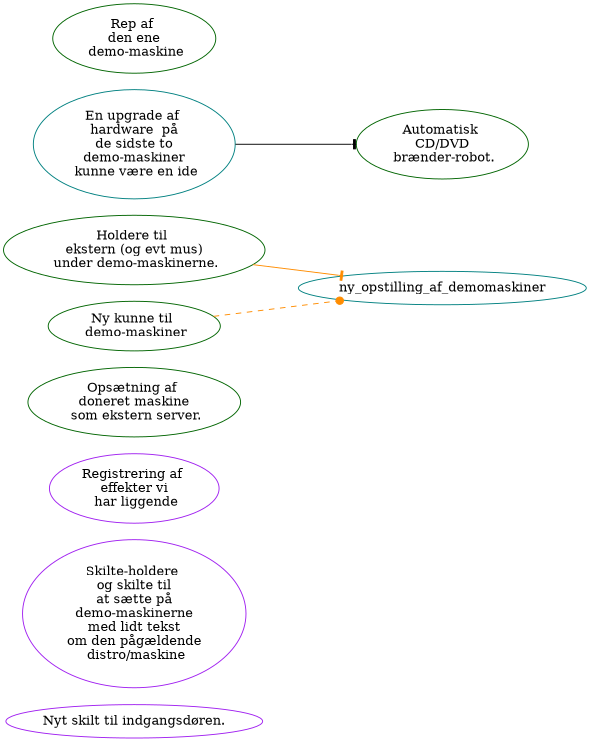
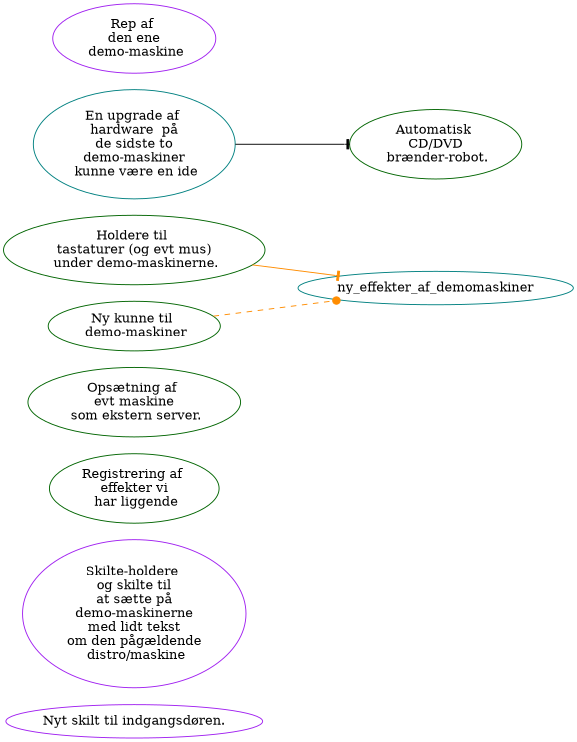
node "Rep af den ene demo-maskine": color darkgreen -> purple
node "Holdere til ekstern (og evt mus) under demo-maskinerne.": label "Holdere til ekstern (og evt mus) under demo-maskinerne." -> "Holdere til tastaturer (og evt mus) under demo-maskinerne."
node "ny_opstilling_af_demomaskiner": label "ny_opstilling_af_demomaskiner" -> "ny_effekter_af_demomaskiner"
node "Opsætning af doneret maskine som ekstern server.": label "Opsætning af doneret maskine som ekstern server." -> "Opsætning af evt maskine som ekstern server."
node "Registrering af effekter vi har liggende": color purple -> darkgreen
